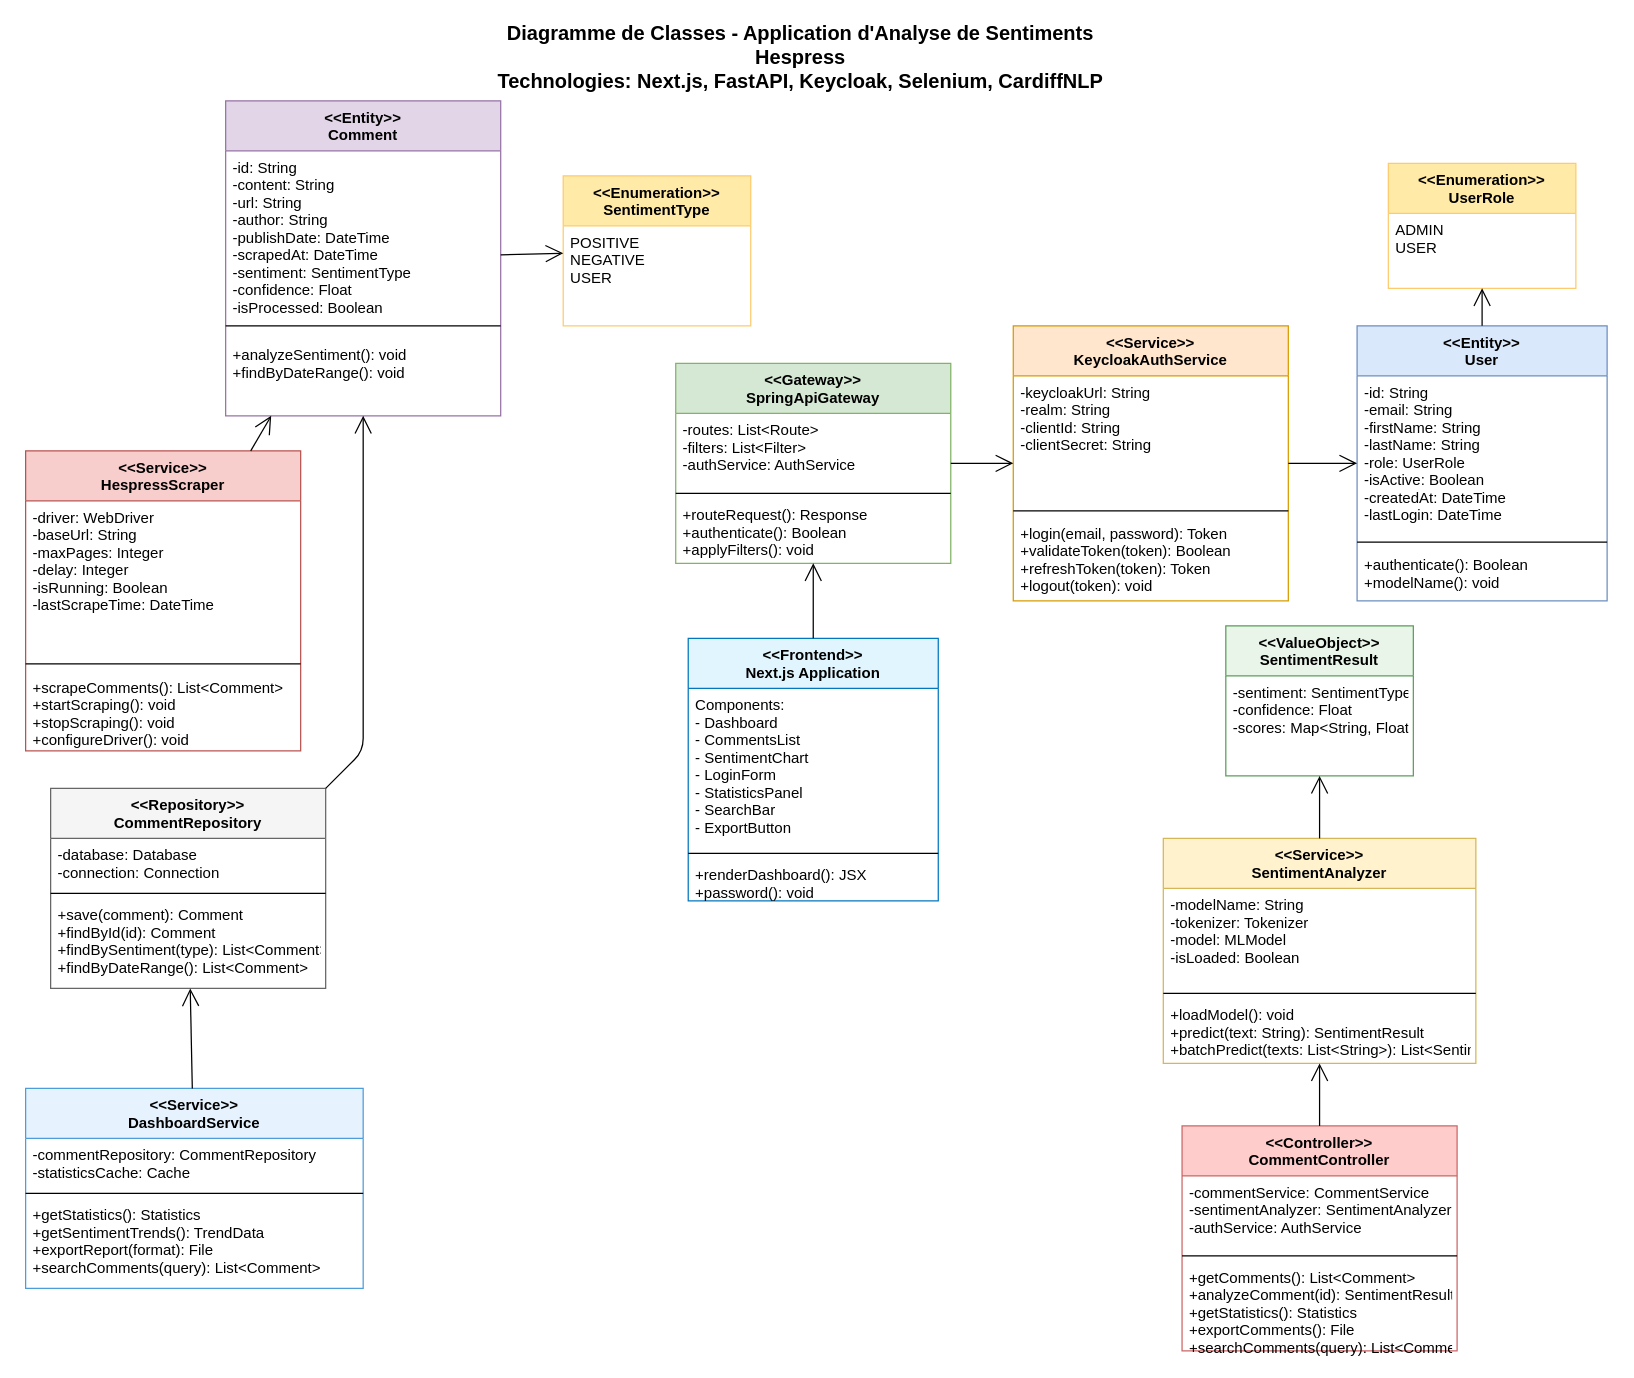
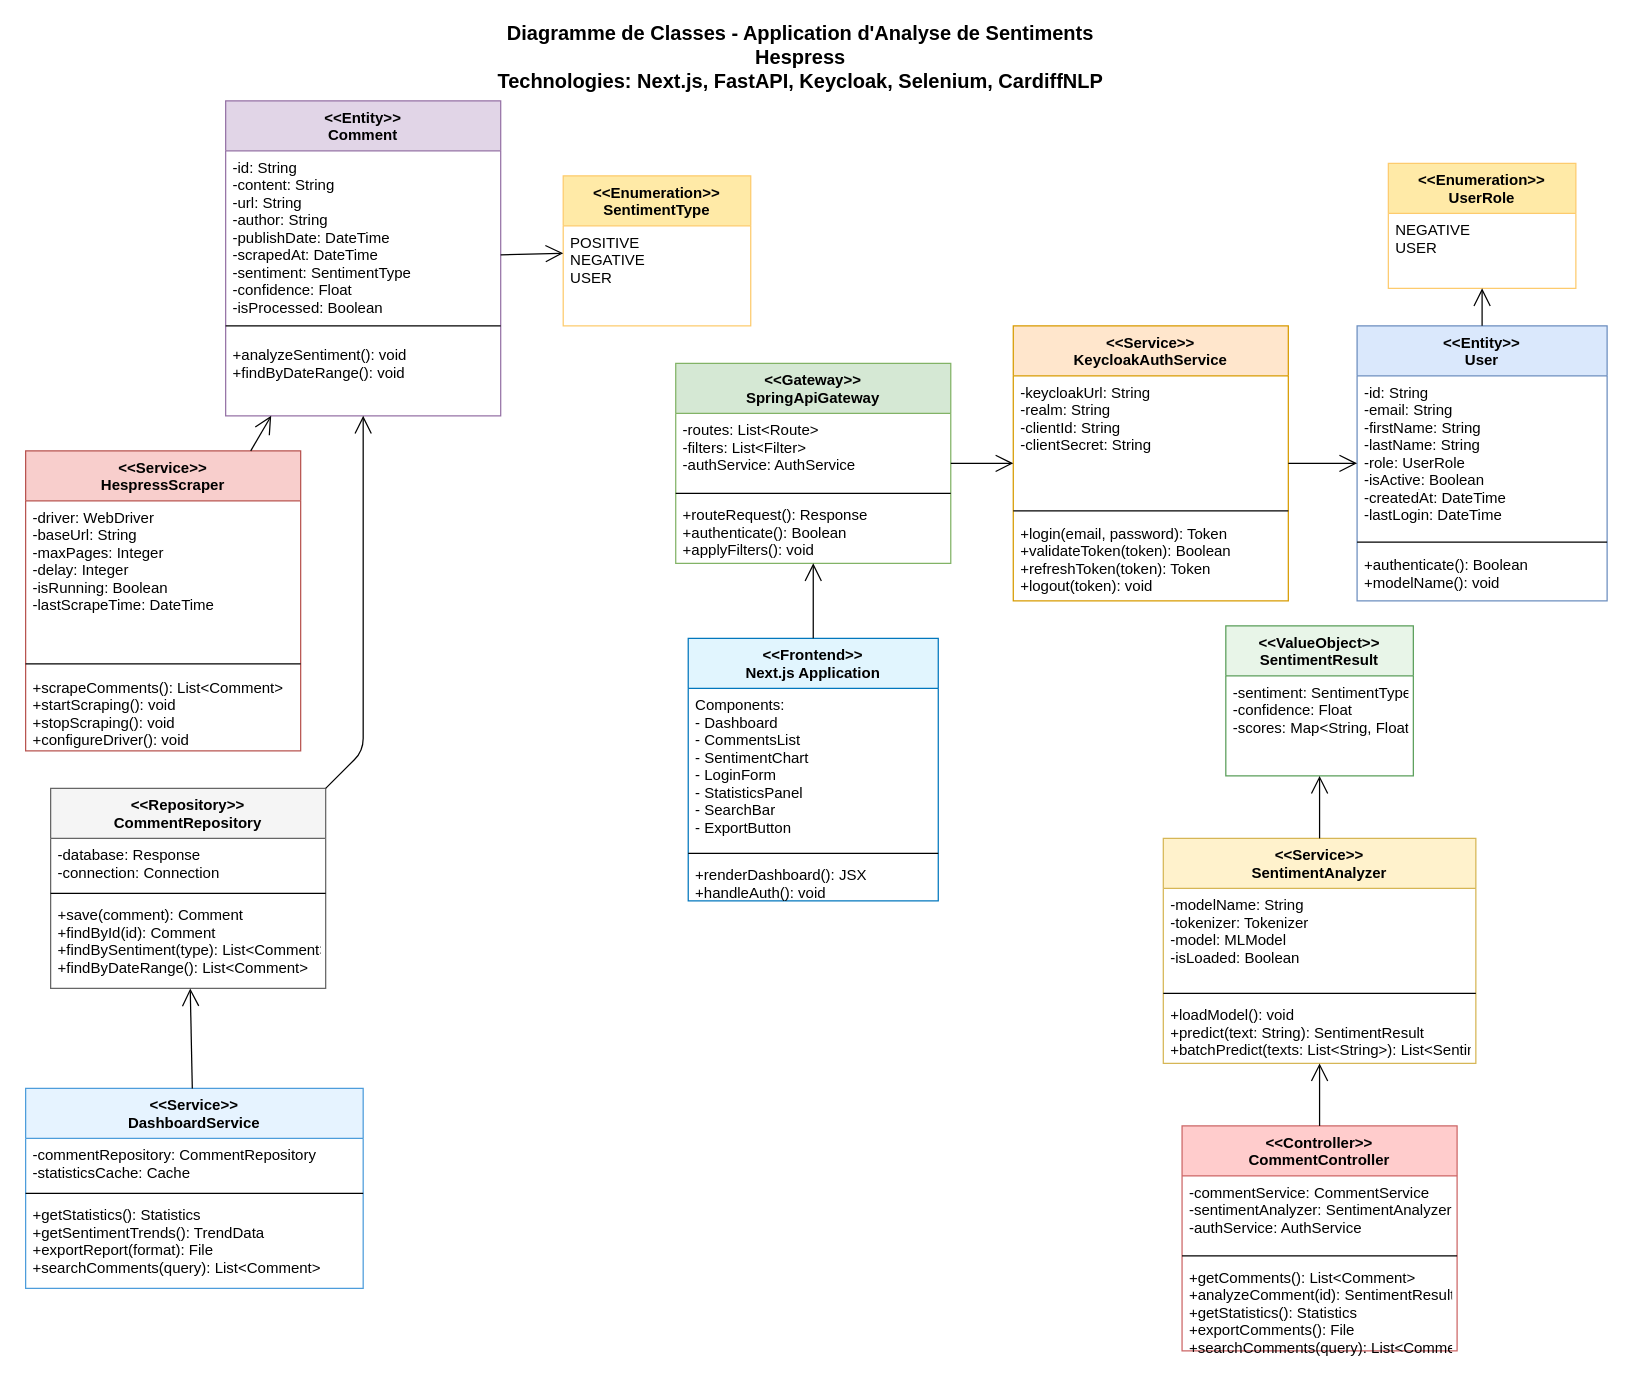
node "ADMIN USER": label "ADMIN USER" -> "NEGATIVE USER"
node "-database: Database -connection: Connection": label "-database: Database -connection: Connection" -> "-database: Response -connection: Connection"
node "+renderDashboard(): JSX +password(): void": label "+renderDashboard(): JSX +password(): void" -> "+renderDashboard(): JSX +handleAuth(): void"
